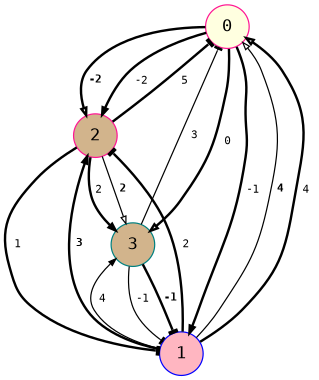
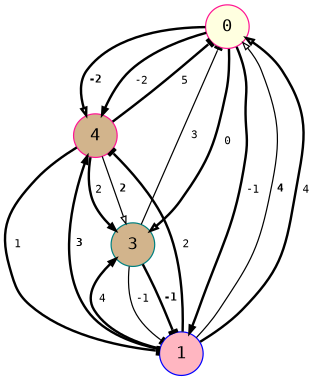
node "2": label "2" -> "4"
edge "1" -> "3": style solid -> bold
